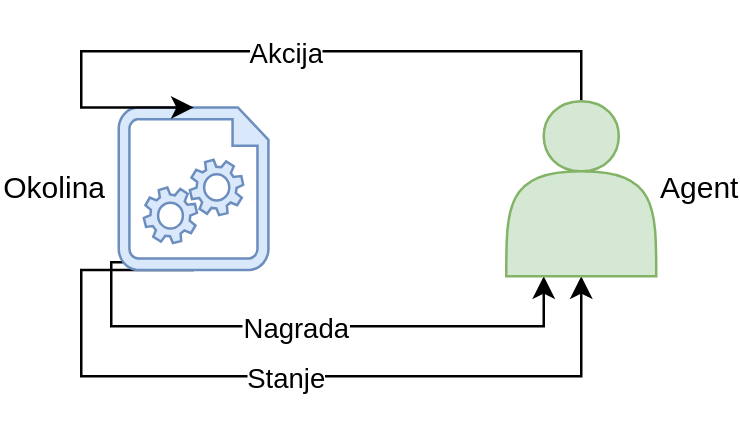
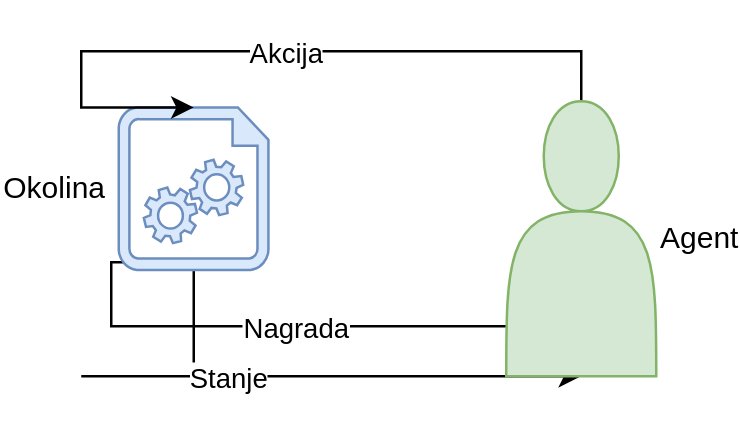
node "Agent": size 150x175 -> 150x275
